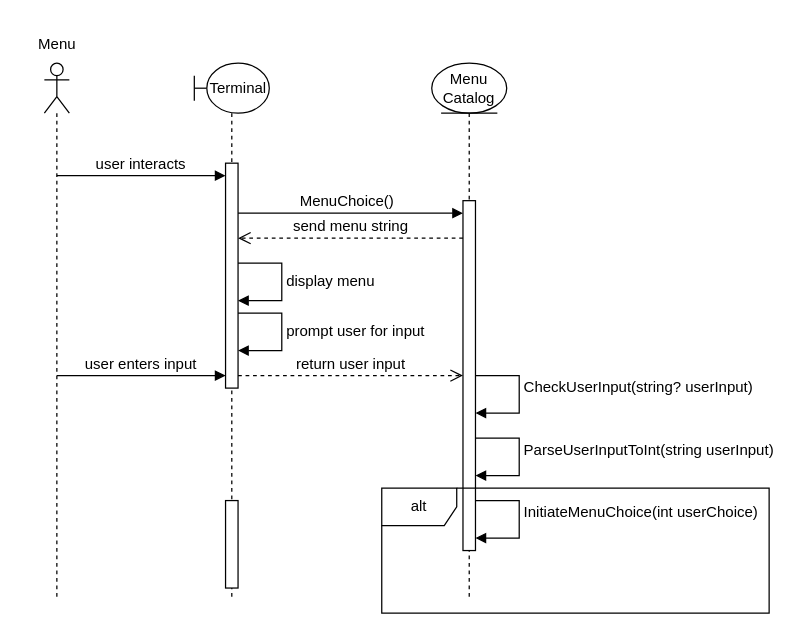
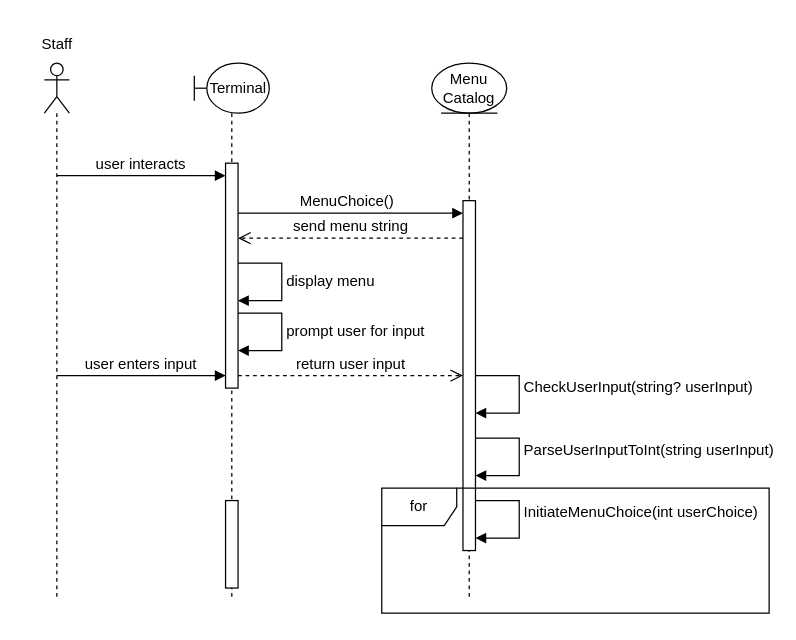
node "Menu": label "Menu" -> "Staff"
node "alt": label "alt" -> "for"
